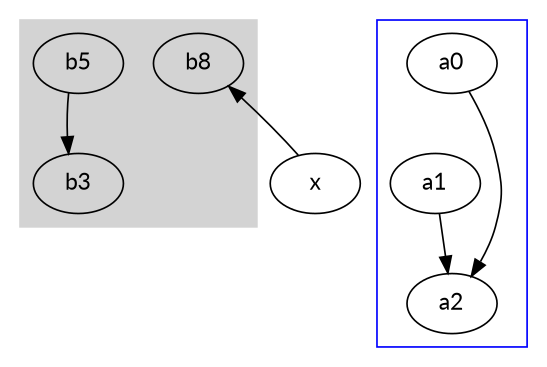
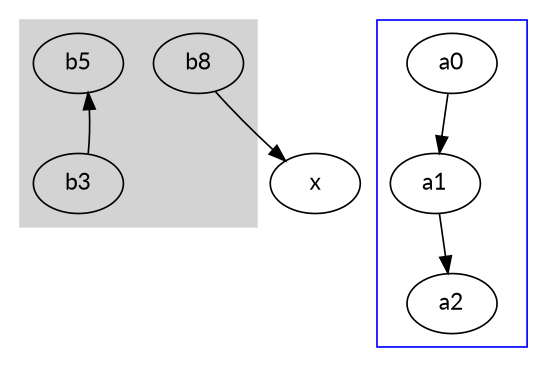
edge "b5" -> "b3": reversed
edge "x" -> "b8": reversed
edge "a0" -> "a2": now "a0" -> "a1"
